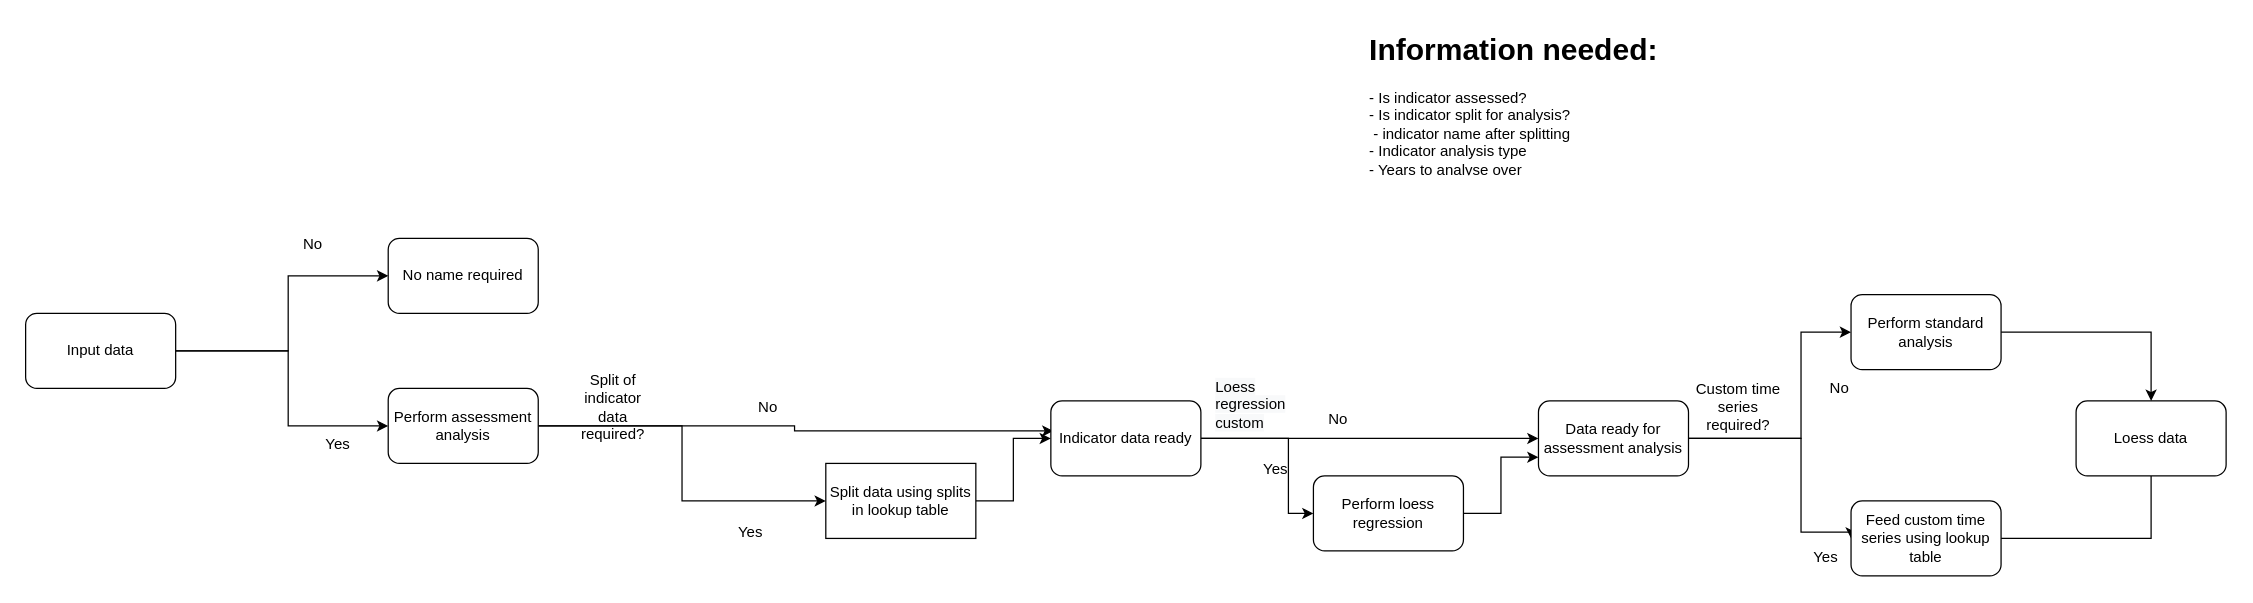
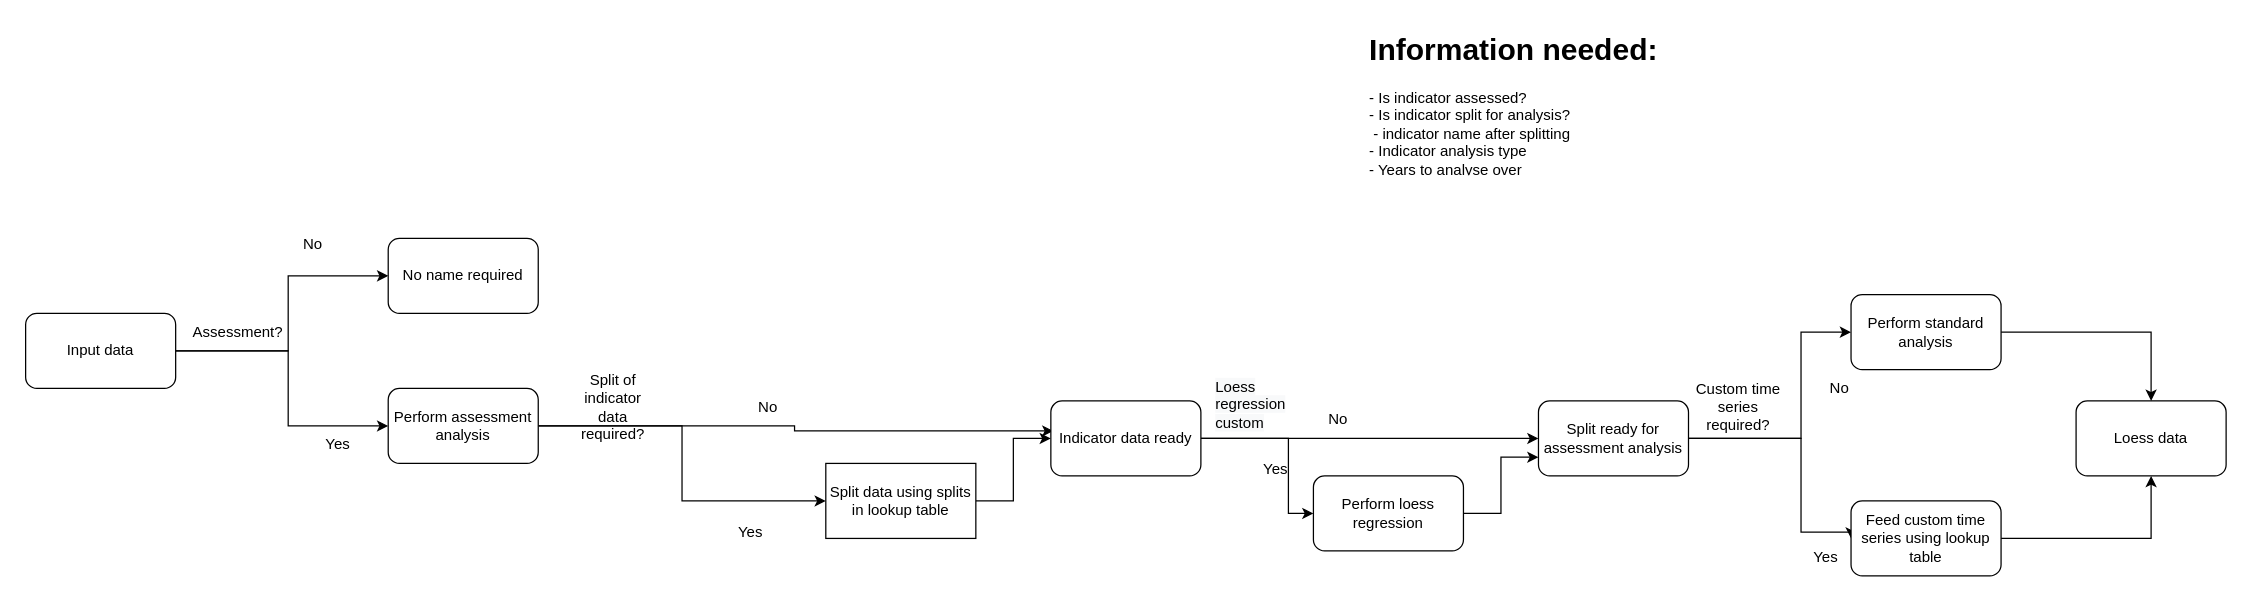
node "Assessment?": added
node "Data ready for assessment analysis": label "Data ready for assessment analysis" -> "Split ready for assessment analysis"
edge "Loess data" -- "Feed custom time series using lookup table": arrowhead none -> classic
